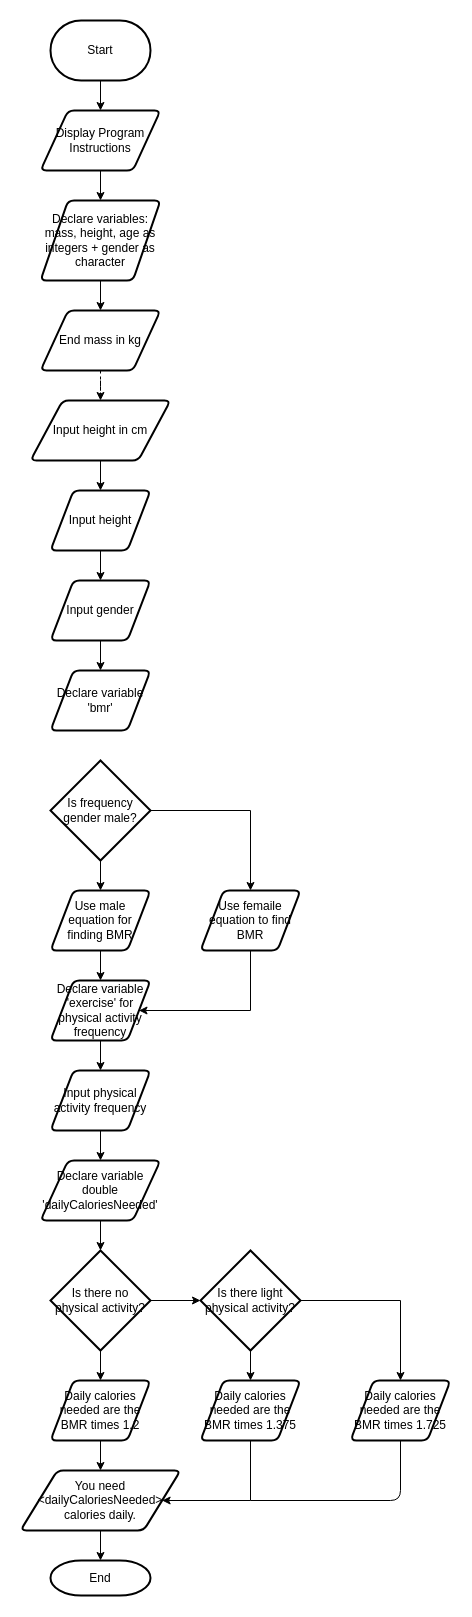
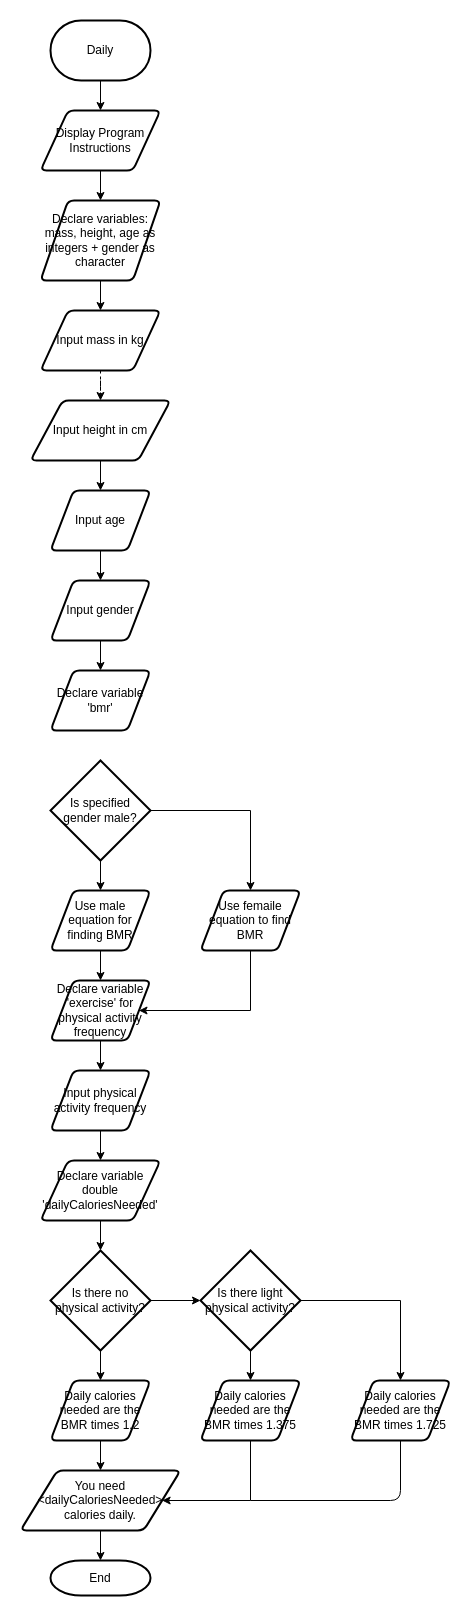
node "Start": label "Start" -> "Daily"
node "End mass in kg": label "End mass in kg" -> "Input mass in kg"
node "Input height": label "Input height" -> "Input age"
node "Is frequency gender male?": label "Is frequency gender male?" -> "Is specified gender male?"
